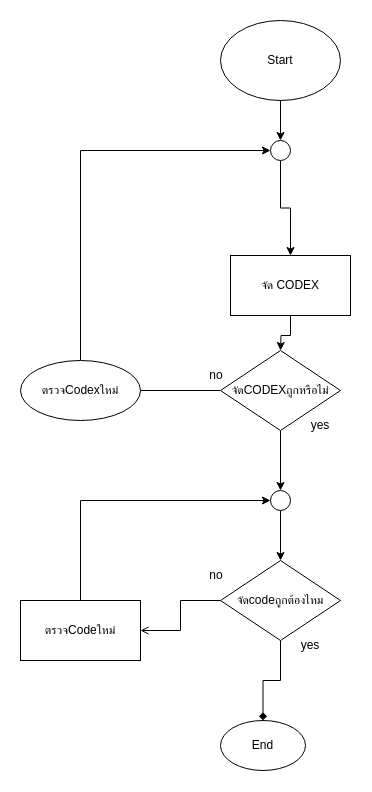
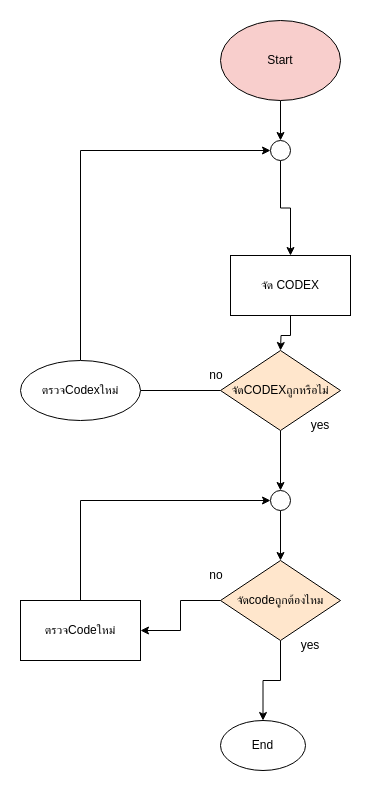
node "Start": fillcolor #ffffff -> #f8cecc
node "จัดCODEXถูกหรือไม่": fillcolor #ffffff -> #ffe6cc
node "จัดcodeถูกต้องไหม": fillcolor #ffffff -> #ffe6cc
edge "จัดcodeถูกต้องไหม" -> "ตรวจCodeใหม่": arrowhead open -> classic
edge "จัดcodeถูกต้องไหม" -> "End": arrowhead diamond -> classic
